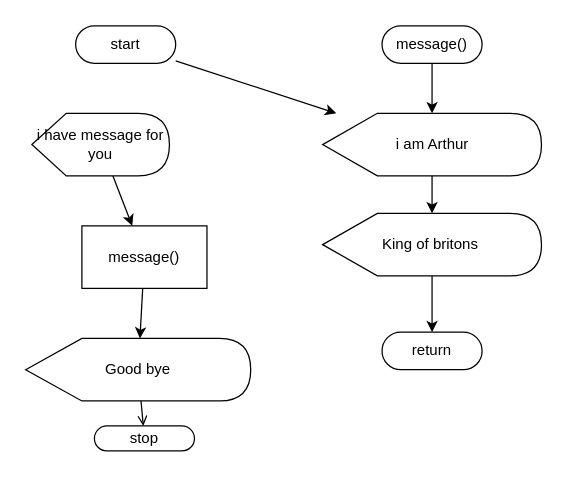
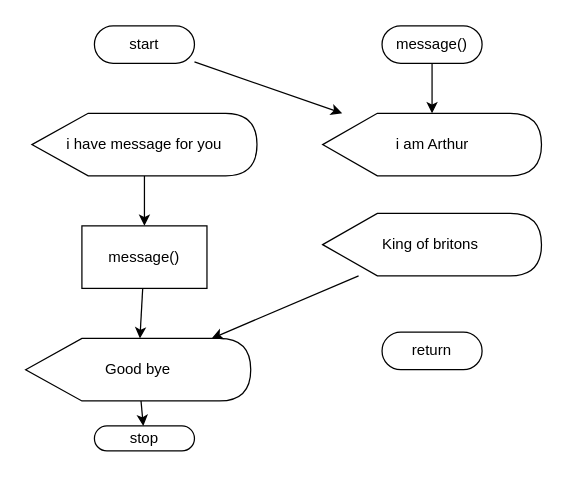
node "start": moved (126, 44) -> (144, 44)
node "i have message for you": size 138x63 -> 225x63
edge "i am Arthur" -> "King of britons": removed
edge "King of britons" -> "return": now "King of britons" -> "Good bye"
edge "Good bye" -> "stop": arrowhead open -> classic
